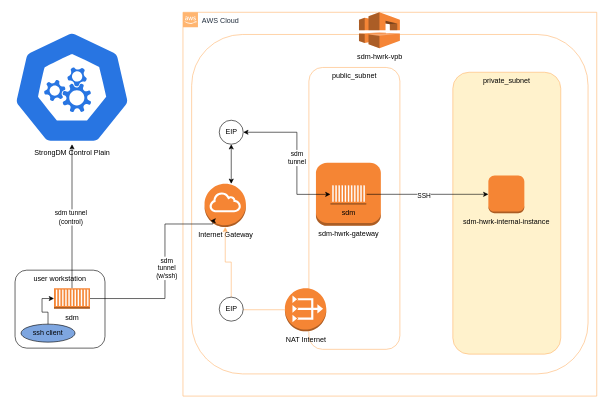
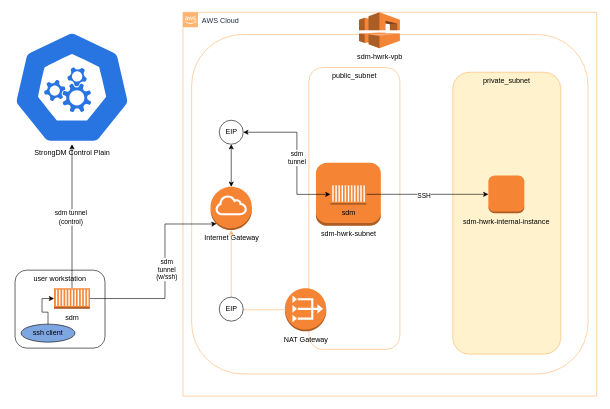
node "Internet Gateway": moved (225, 206) -> (231, 209)
node "sdm-hwrk-gateway": label "sdm-hwrk-gateway" -> "sdm-hwrk-subnet"
node "NAT Internet": label "NAT Internet" -> "NAT Gateway"
